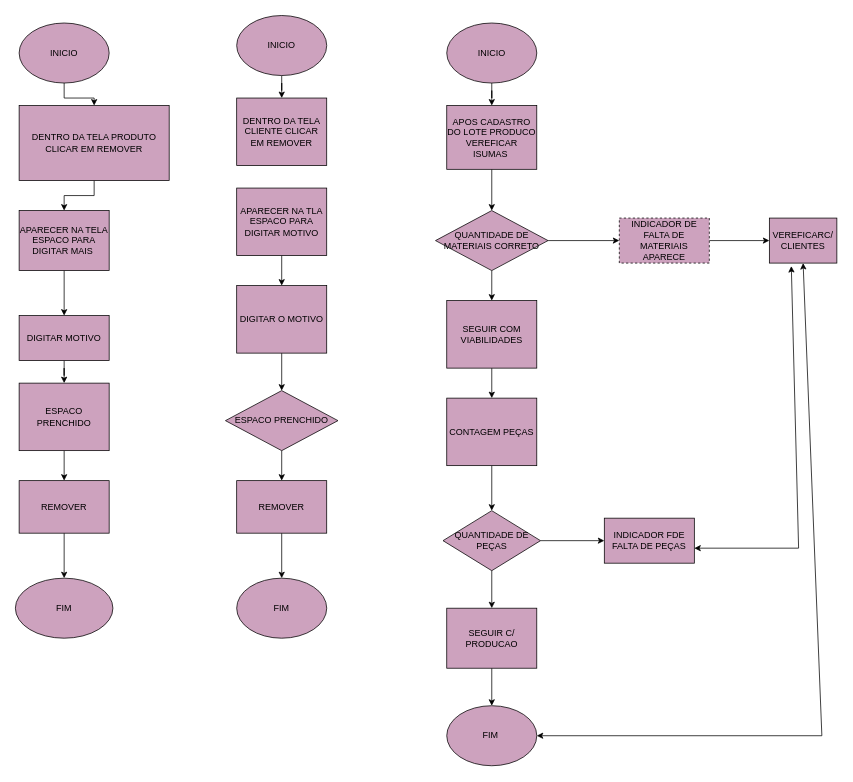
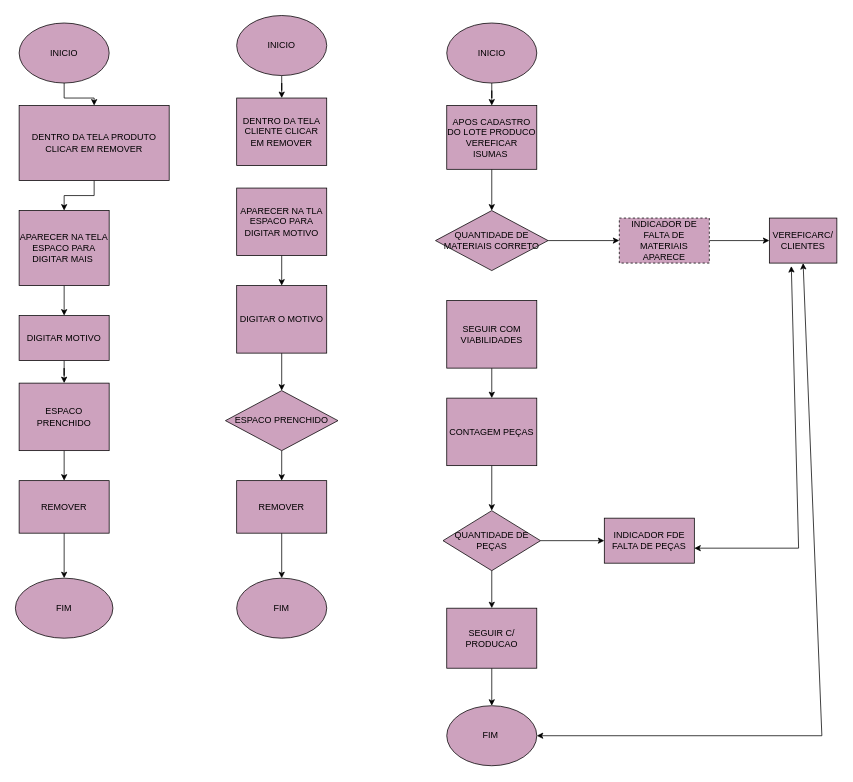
node "APARECER NA TELA ESPACO PARA DIGITAR MAIS": size 90x60 -> 90x75
edge "QUANTIDADE DE MATERIAIS CORRETO" -> "SEGUIR COM VIABILIDADES": removed
